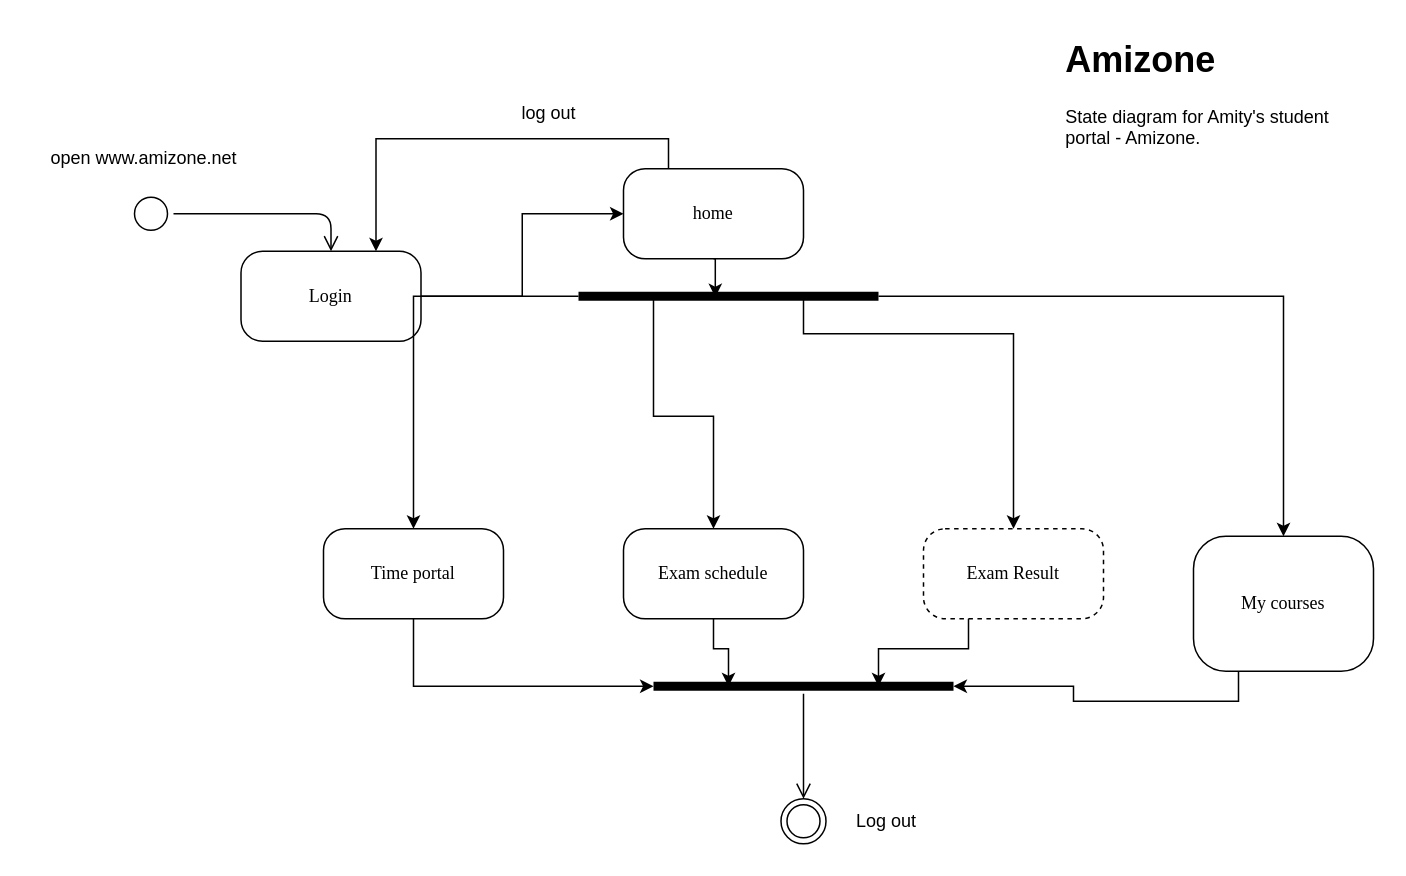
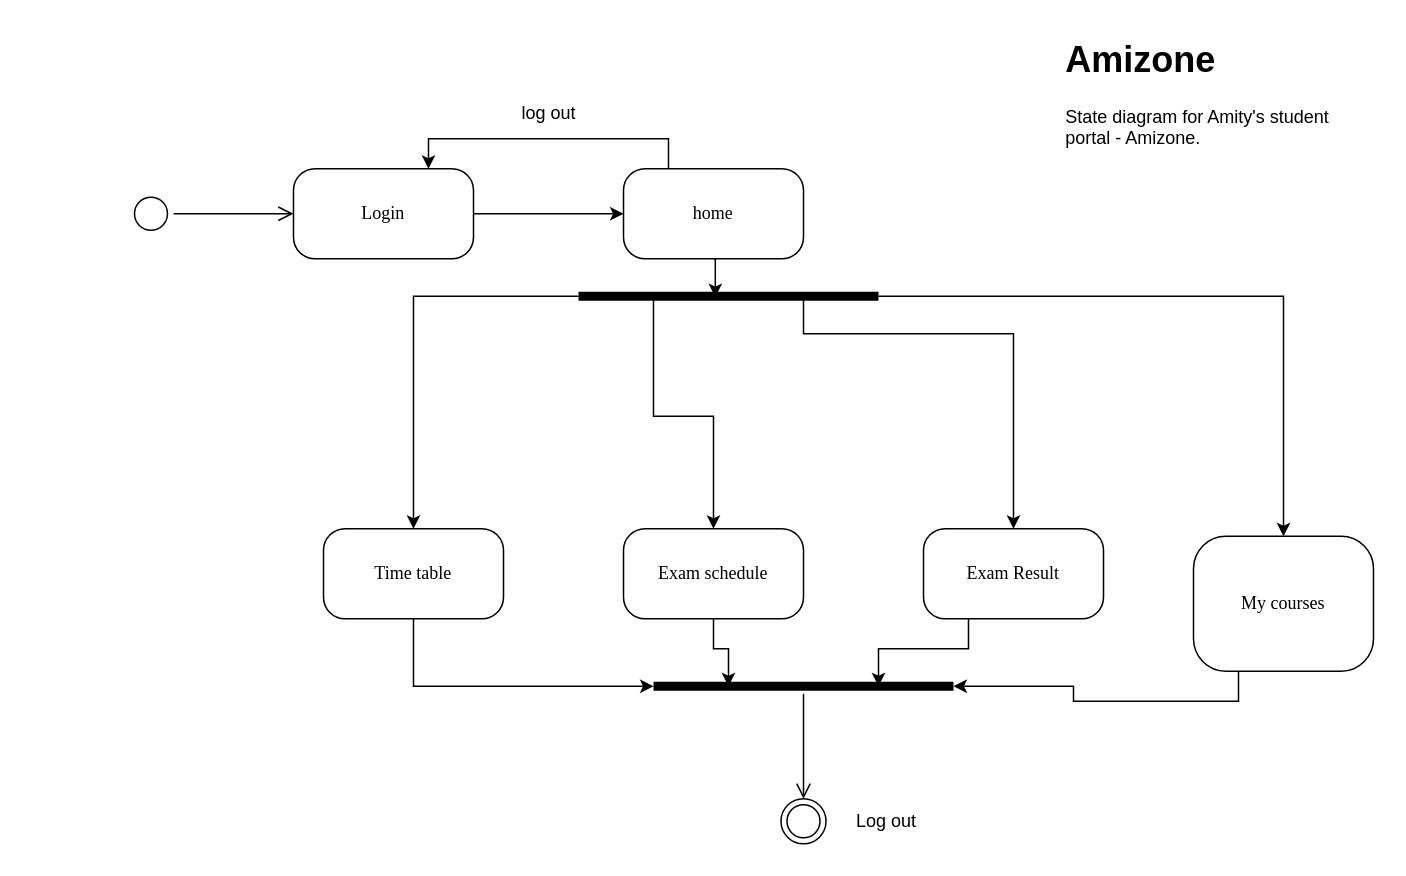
node "open www.amizone.net": removed
node "Login": moved (331, 296) -> (383, 214)
node "Time portal": label "Time portal" -> "Time table"
node "Exam Result": style dashed -> solid
